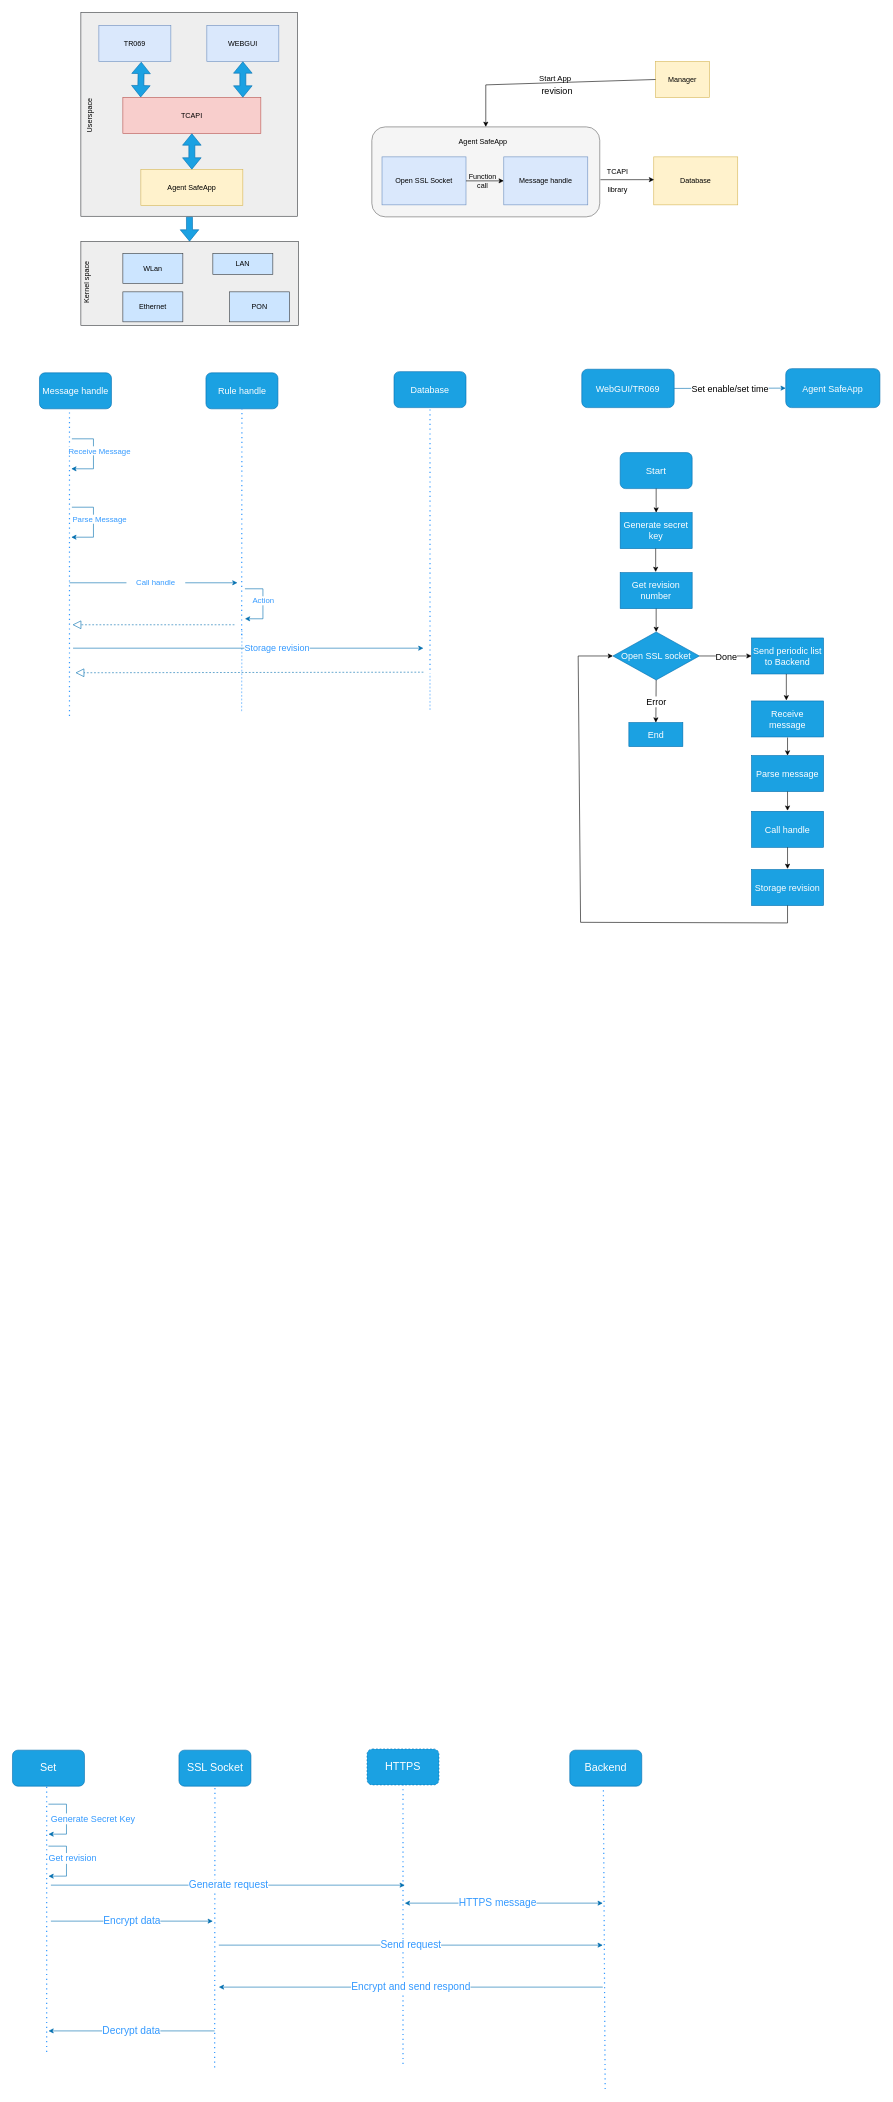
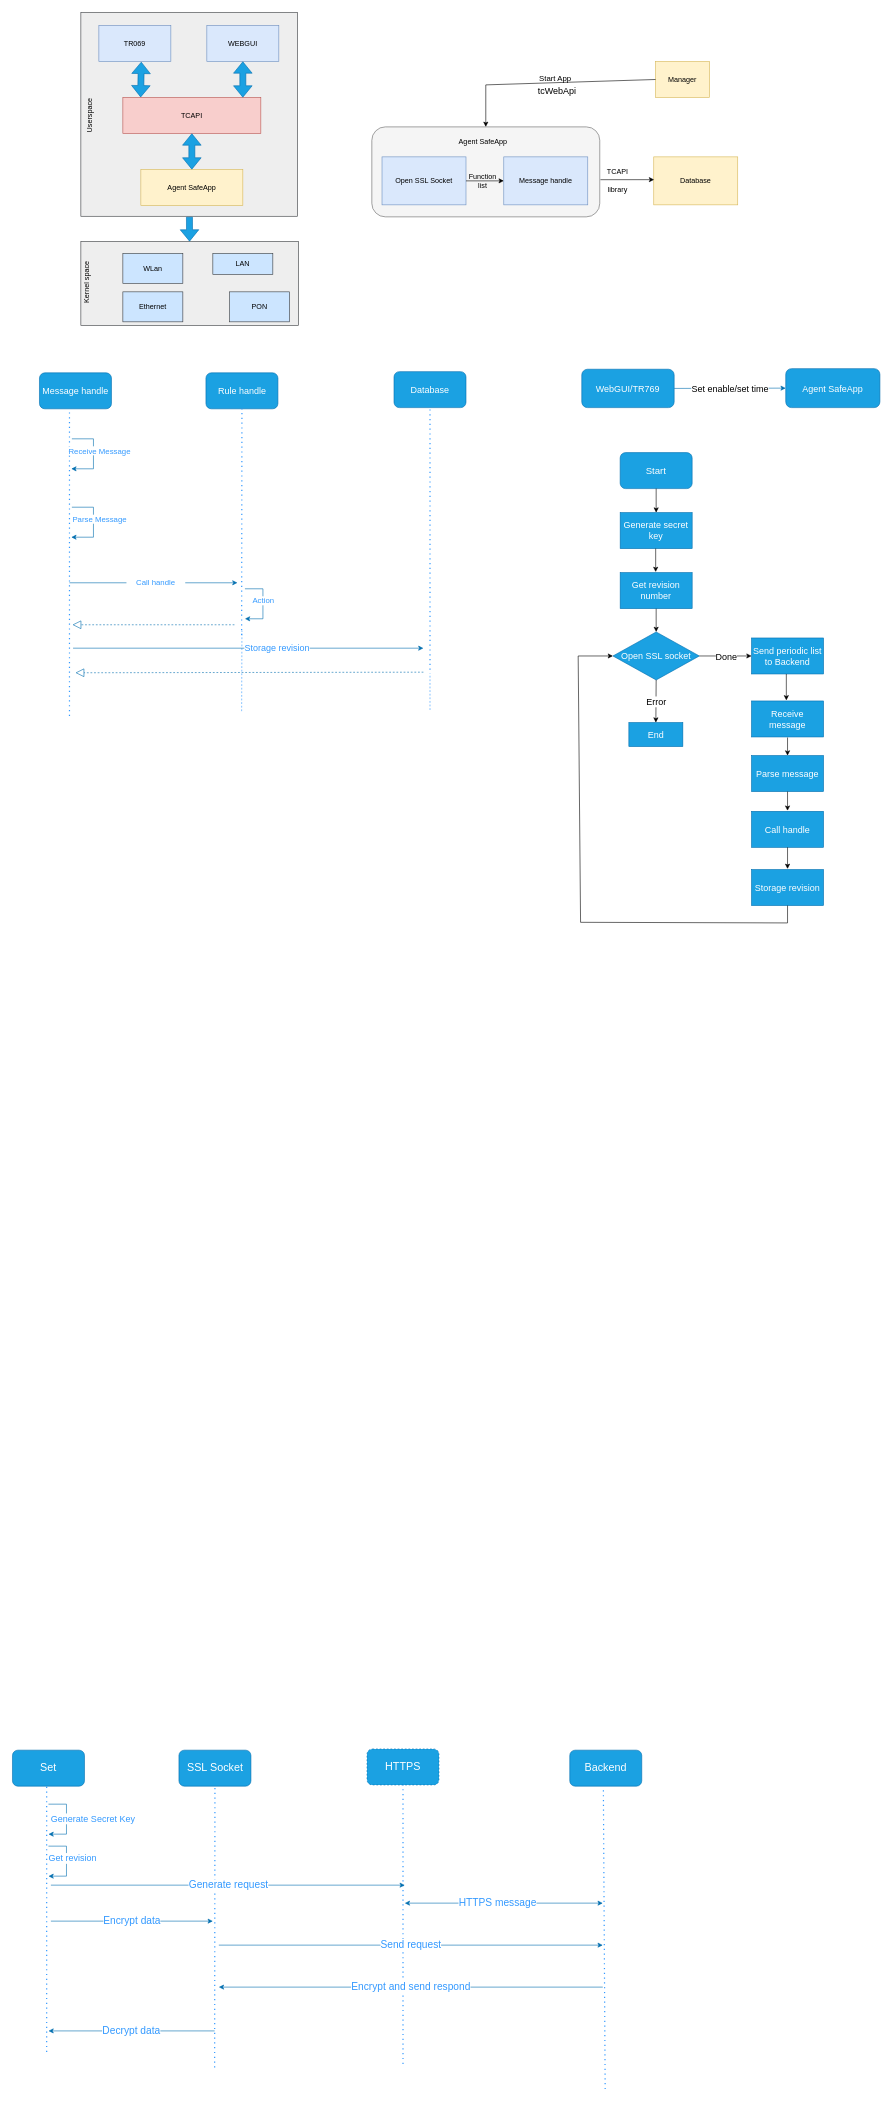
node "revision": label "revision" -> "tcWebApi"
node "Function call": label "Function call" -> "Function list"
node "WebGUI/TR069": label "WebGUI/TR069" -> "WebGUI/TR769"
